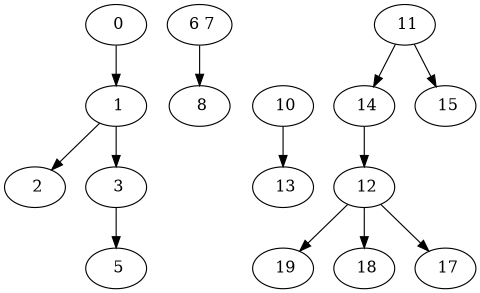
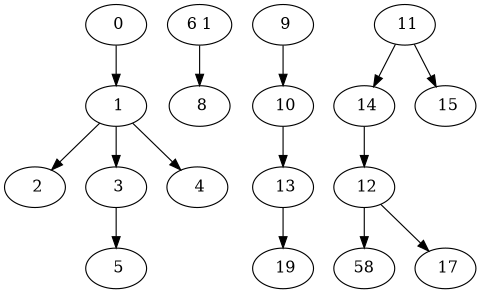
node "6 7": label "6 7" -> "6 1"
node "9": added
node "4": added
edge "12" -> "19": now "13" -> "19"
node "18": label "18" -> "58"
